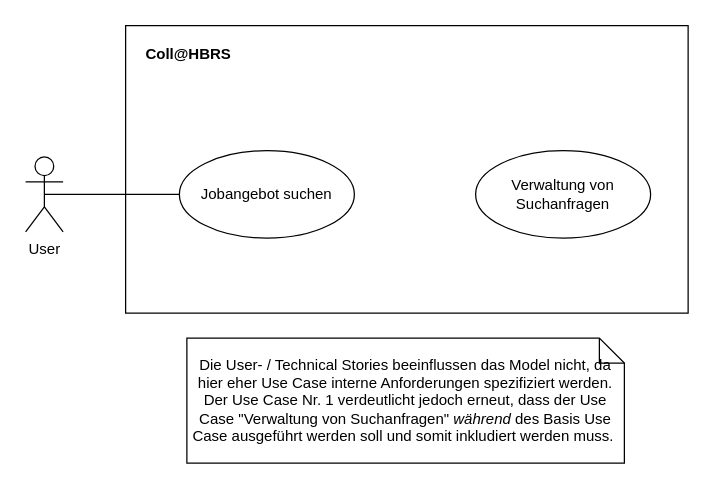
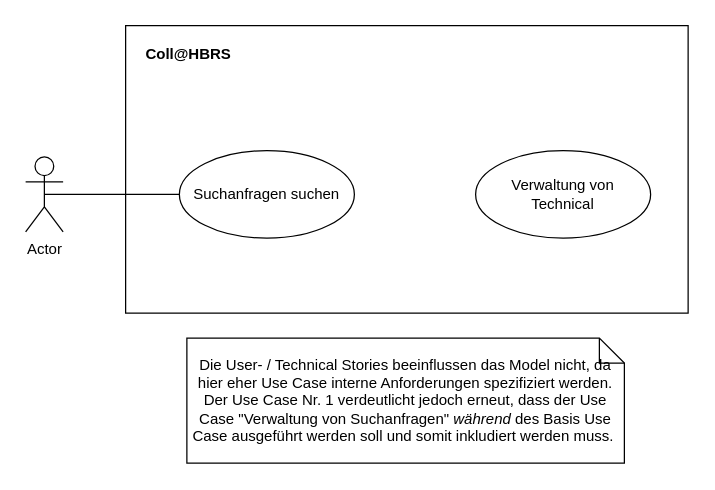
node "Jobangebot suchen": label "Jobangebot suchen" -> "Suchanfragen suchen"
node "Verwaltung von Suchanfragen": label "Verwaltung von Suchanfragen" -> "Verwaltung von Technical"
node "User": label "User" -> "Actor"
